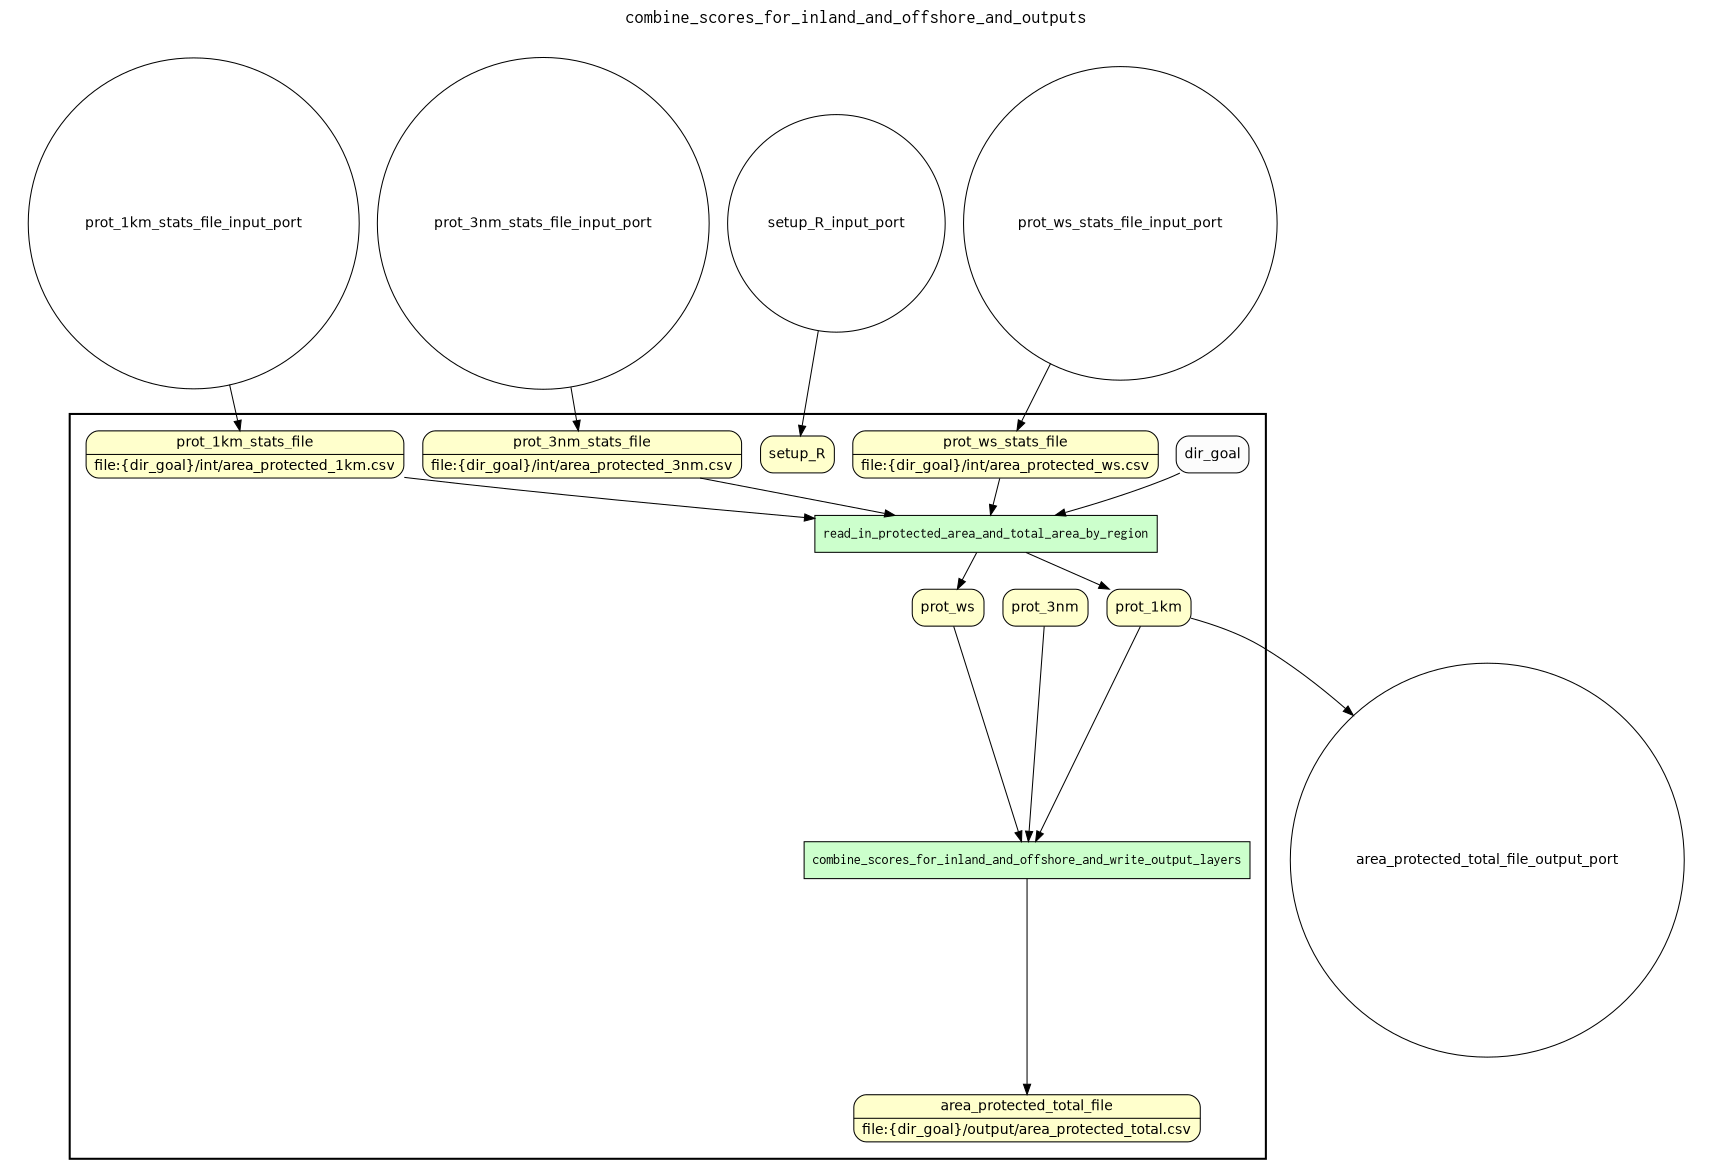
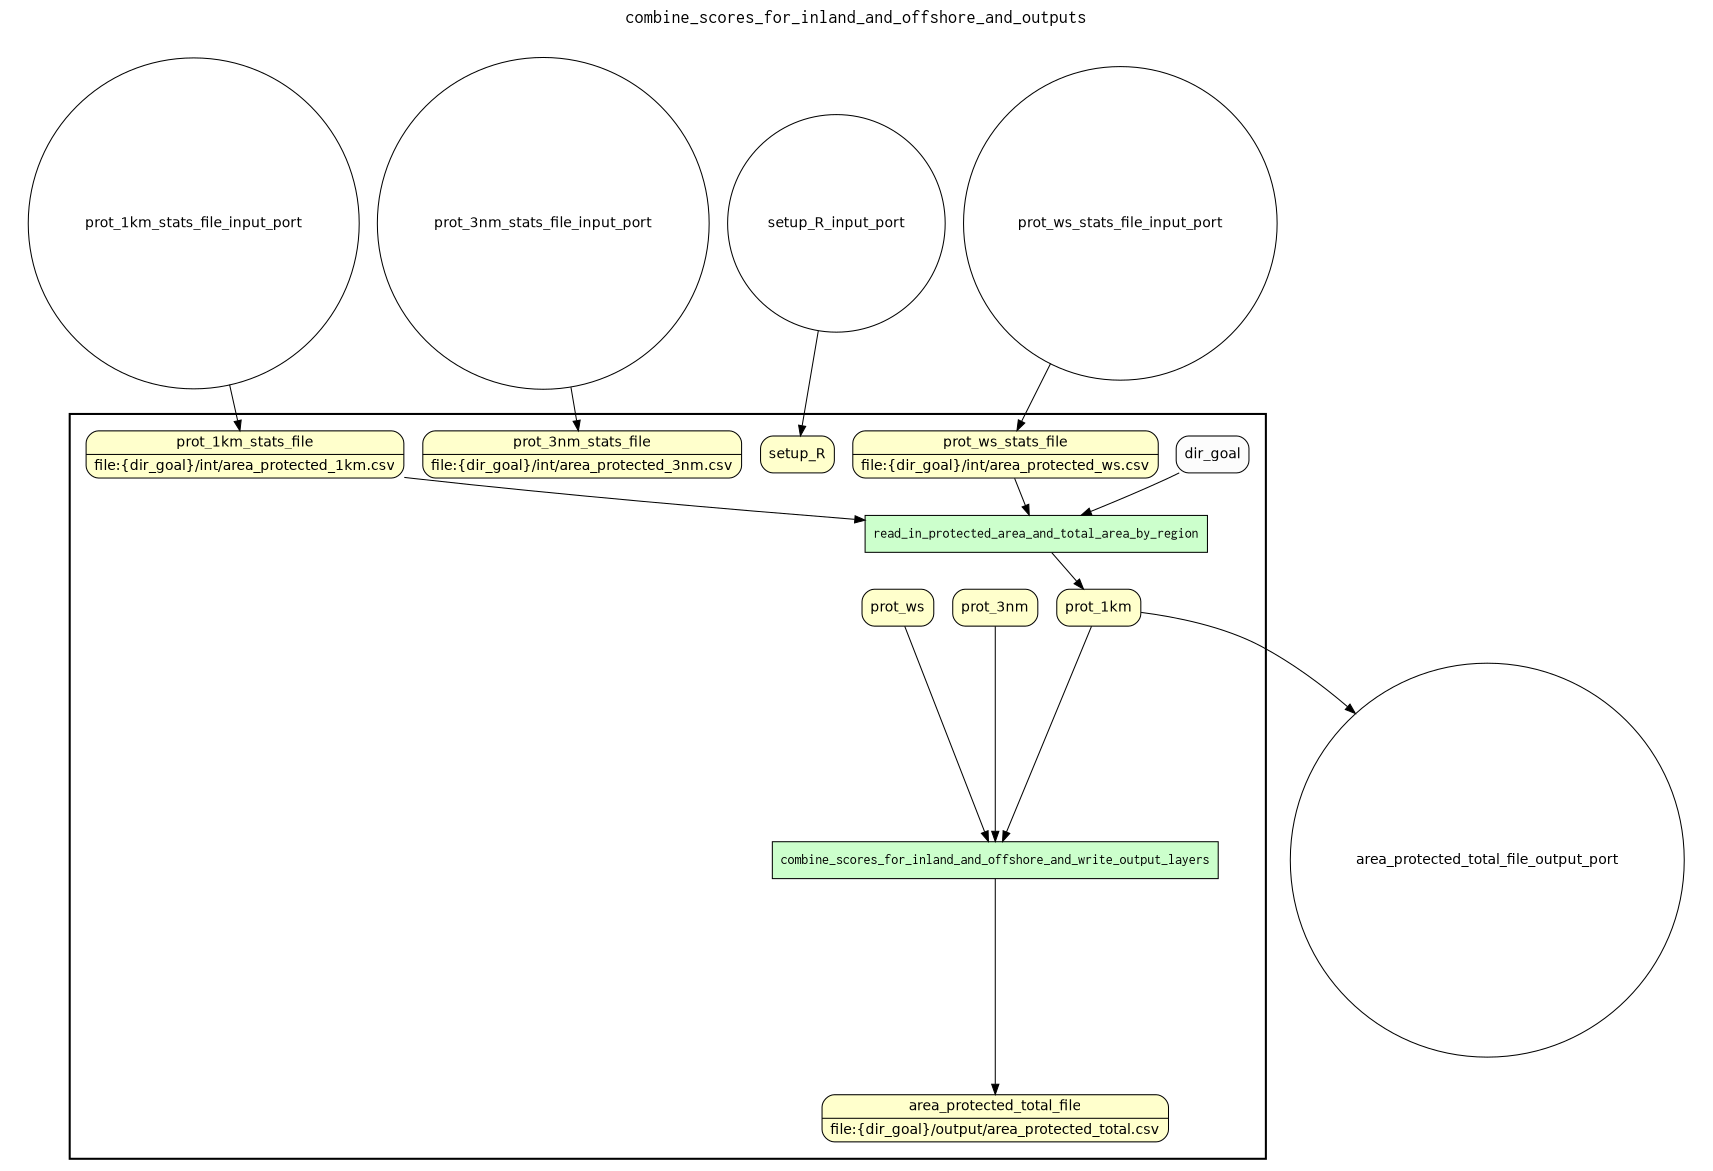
edge "prot_3nm_stats_file" -> "read_in_protected_area_and_total_area_by_region": removed
edge "read_in_protected_area_and_total_area_by_region" -> "prot_ws": removed
